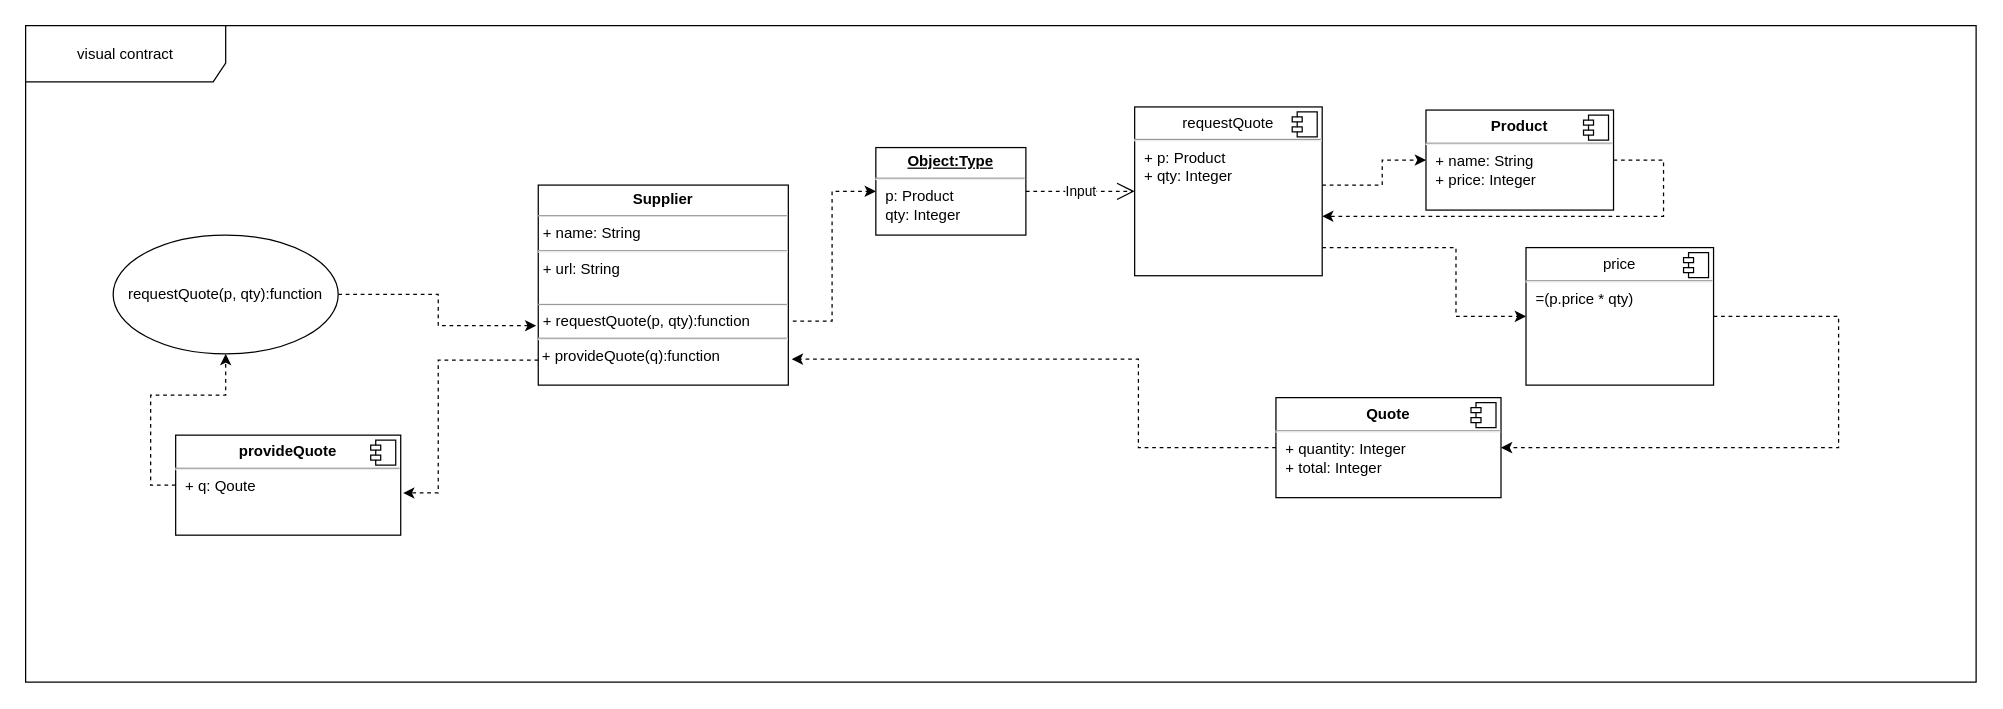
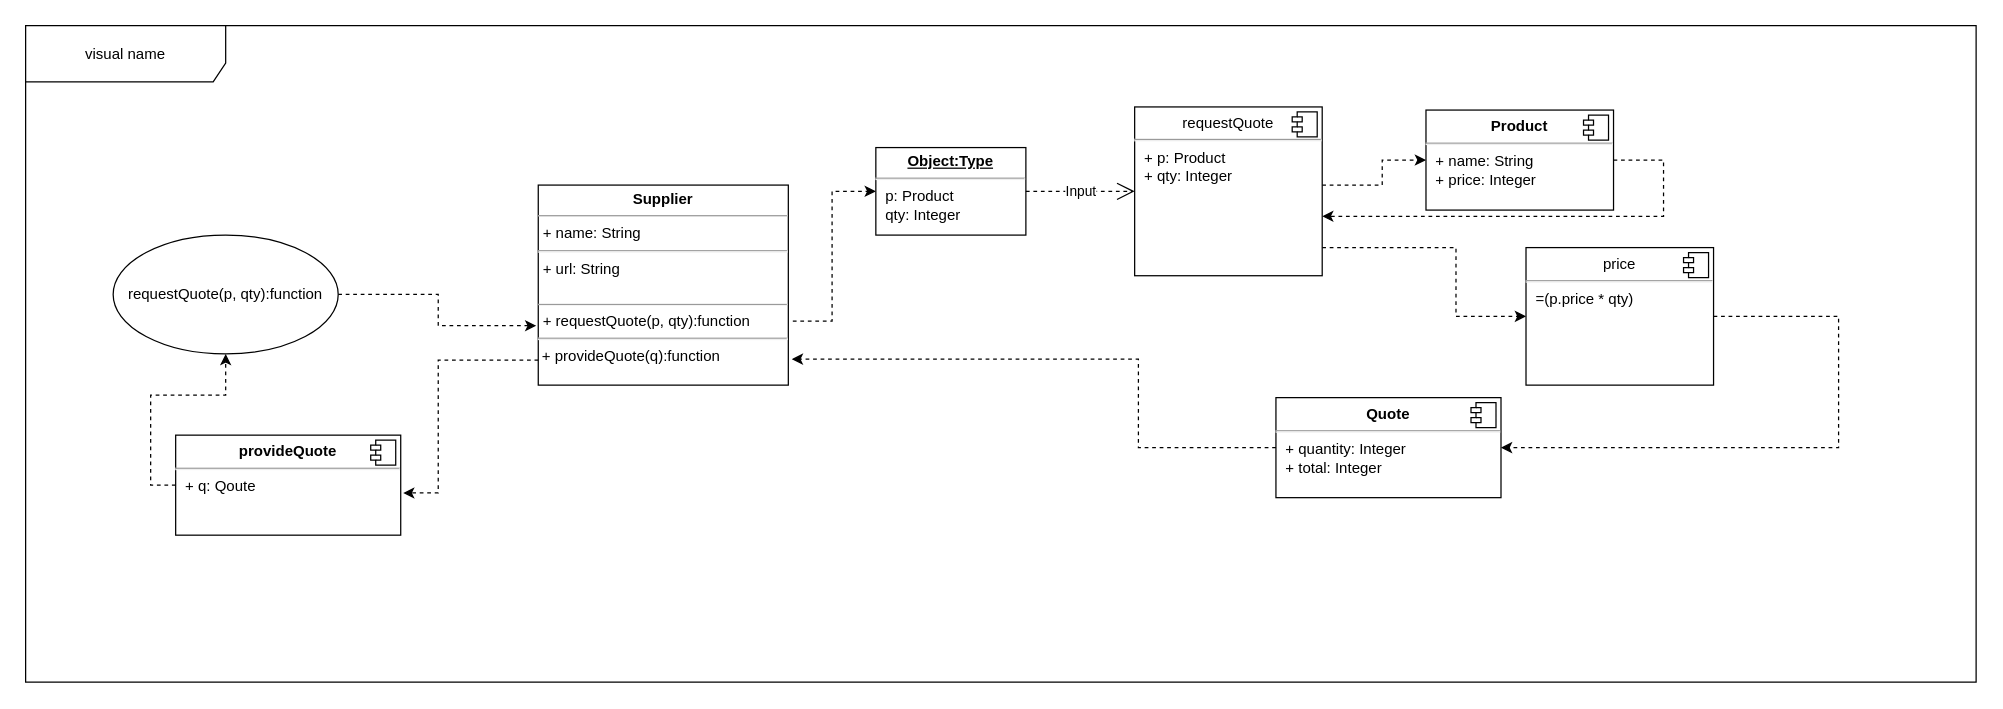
node "visual contract": label "visual contract" -> "visual name"
